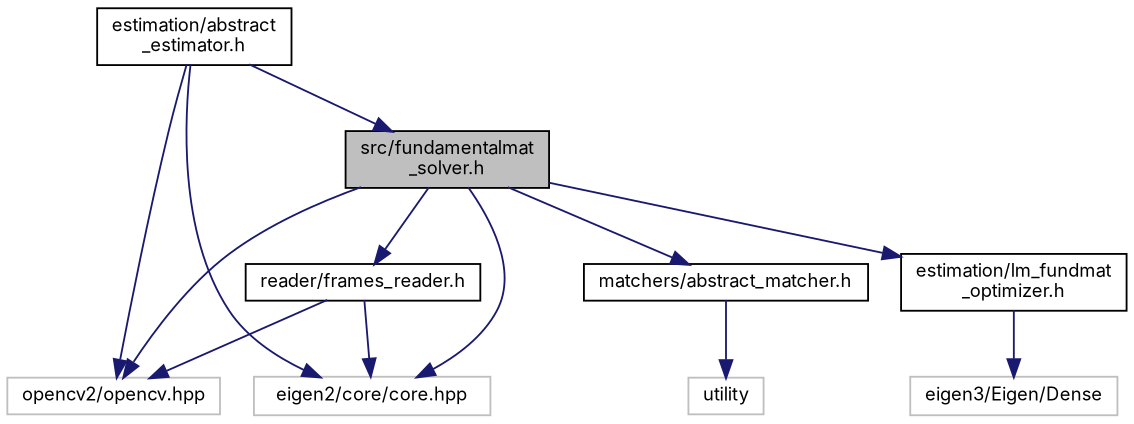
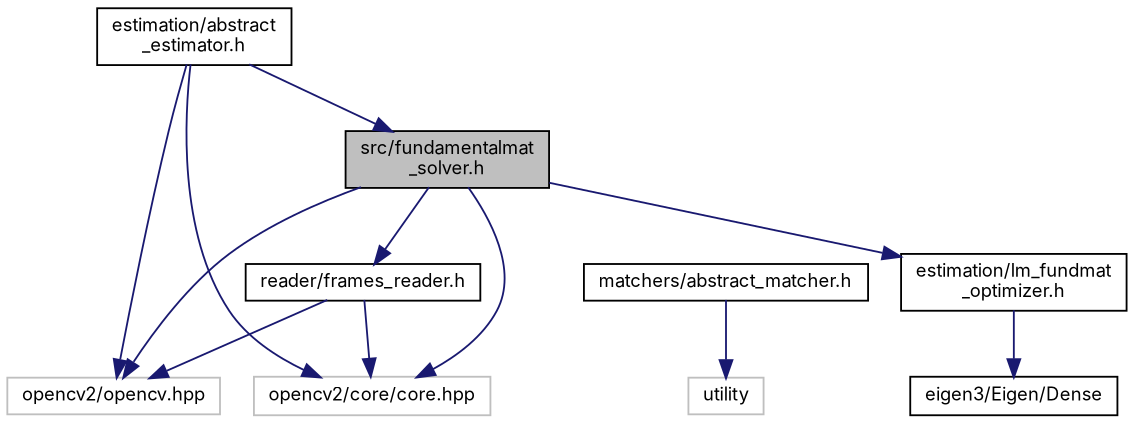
edge "src/fundamentalmat _solver.h" -> "matchers/abstract_matcher.h": removed
node "eigen2/core/core.hpp": label "eigen2/core/core.hpp" -> "opencv2/core/core.hpp"
node "eigen3/Eigen/Dense": color grey75 -> black
